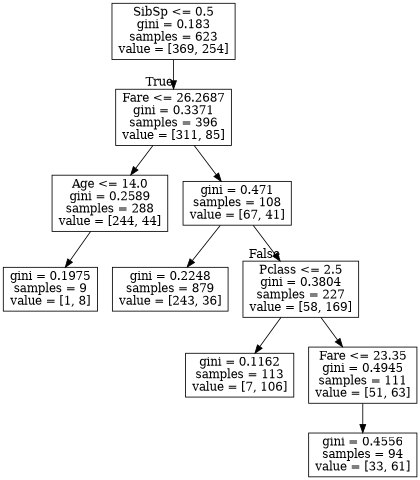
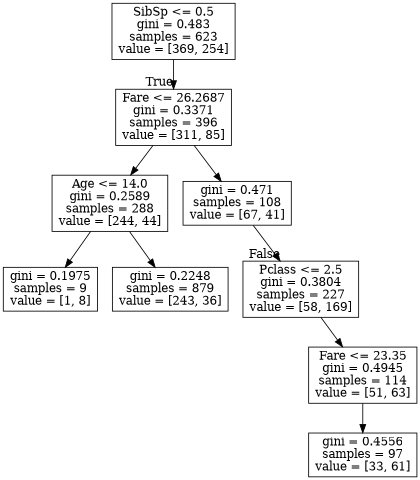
node "SibSp <= 0.5 gini = 0.183 samples = 623 value = [369, 254]": label "SibSp <= 0.5 gini = 0.183 samples = 623 value = [369, 254]" -> "SibSp <= 0.5 gini = 0.483 samples = 623 value = [369, 254]"
edge "gini = 0.471 samples = 108 value = [67, 41]" -> "gini = 0.2248 samples = 879 value = [243, 36]": now "Age <= 14.0 gini = 0.2589 samples = 288 value = [244, 44]" -> "gini = 0.2248 samples = 879 value = [243, 36]"
node "gini = 0.1162 samples = 113 value = [7, 106]": removed
node "Fare <= 23.35 gini = 0.4945 samples = 111 value = [51, 63]": label "Fare <= 23.35 gini = 0.4945 samples = 111 value = [51, 63]" -> "Fare <= 23.35 gini = 0.4945 samples = 114 value = [51, 63]"
node "gini = 0.4556 samples = 94 value = [33, 61]": label "gini = 0.4556 samples = 94 value = [33, 61]" -> "gini = 0.4556 samples = 97 value = [33, 61]"
